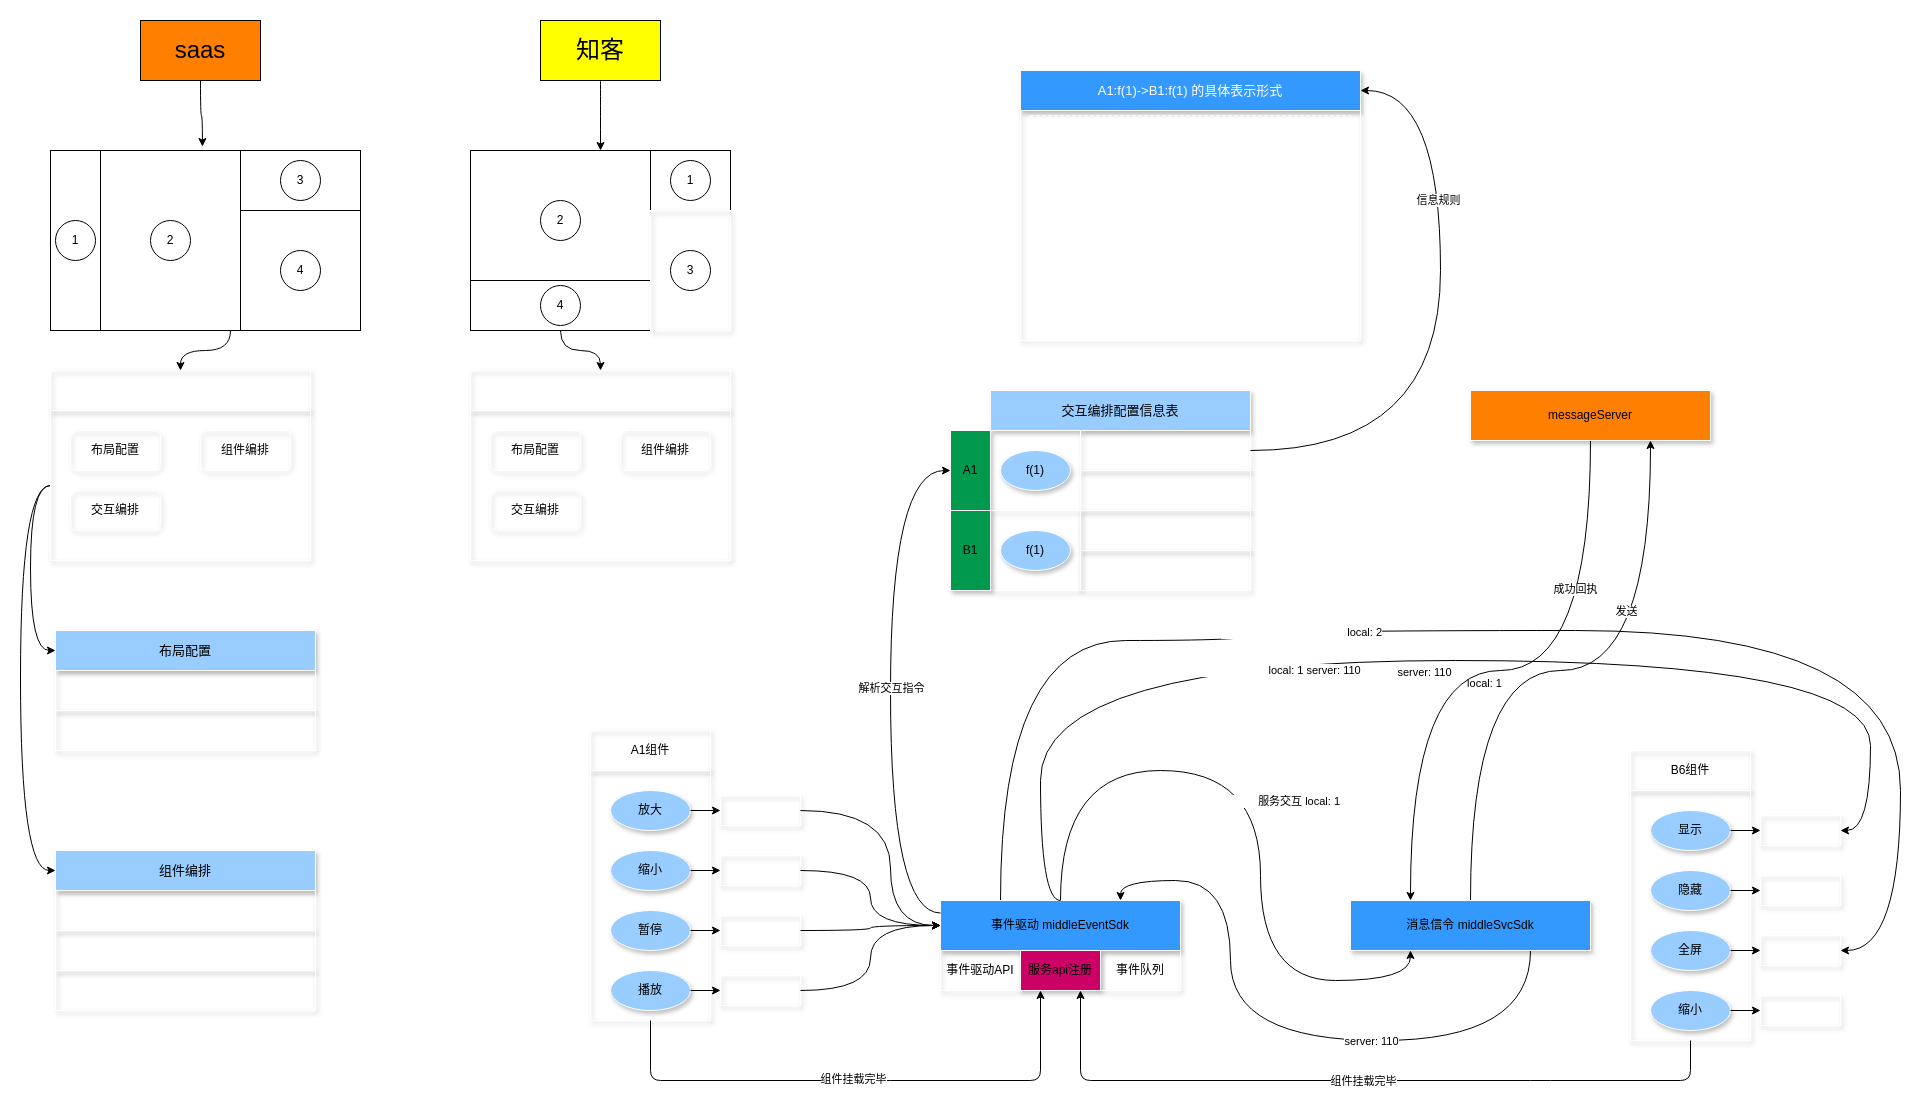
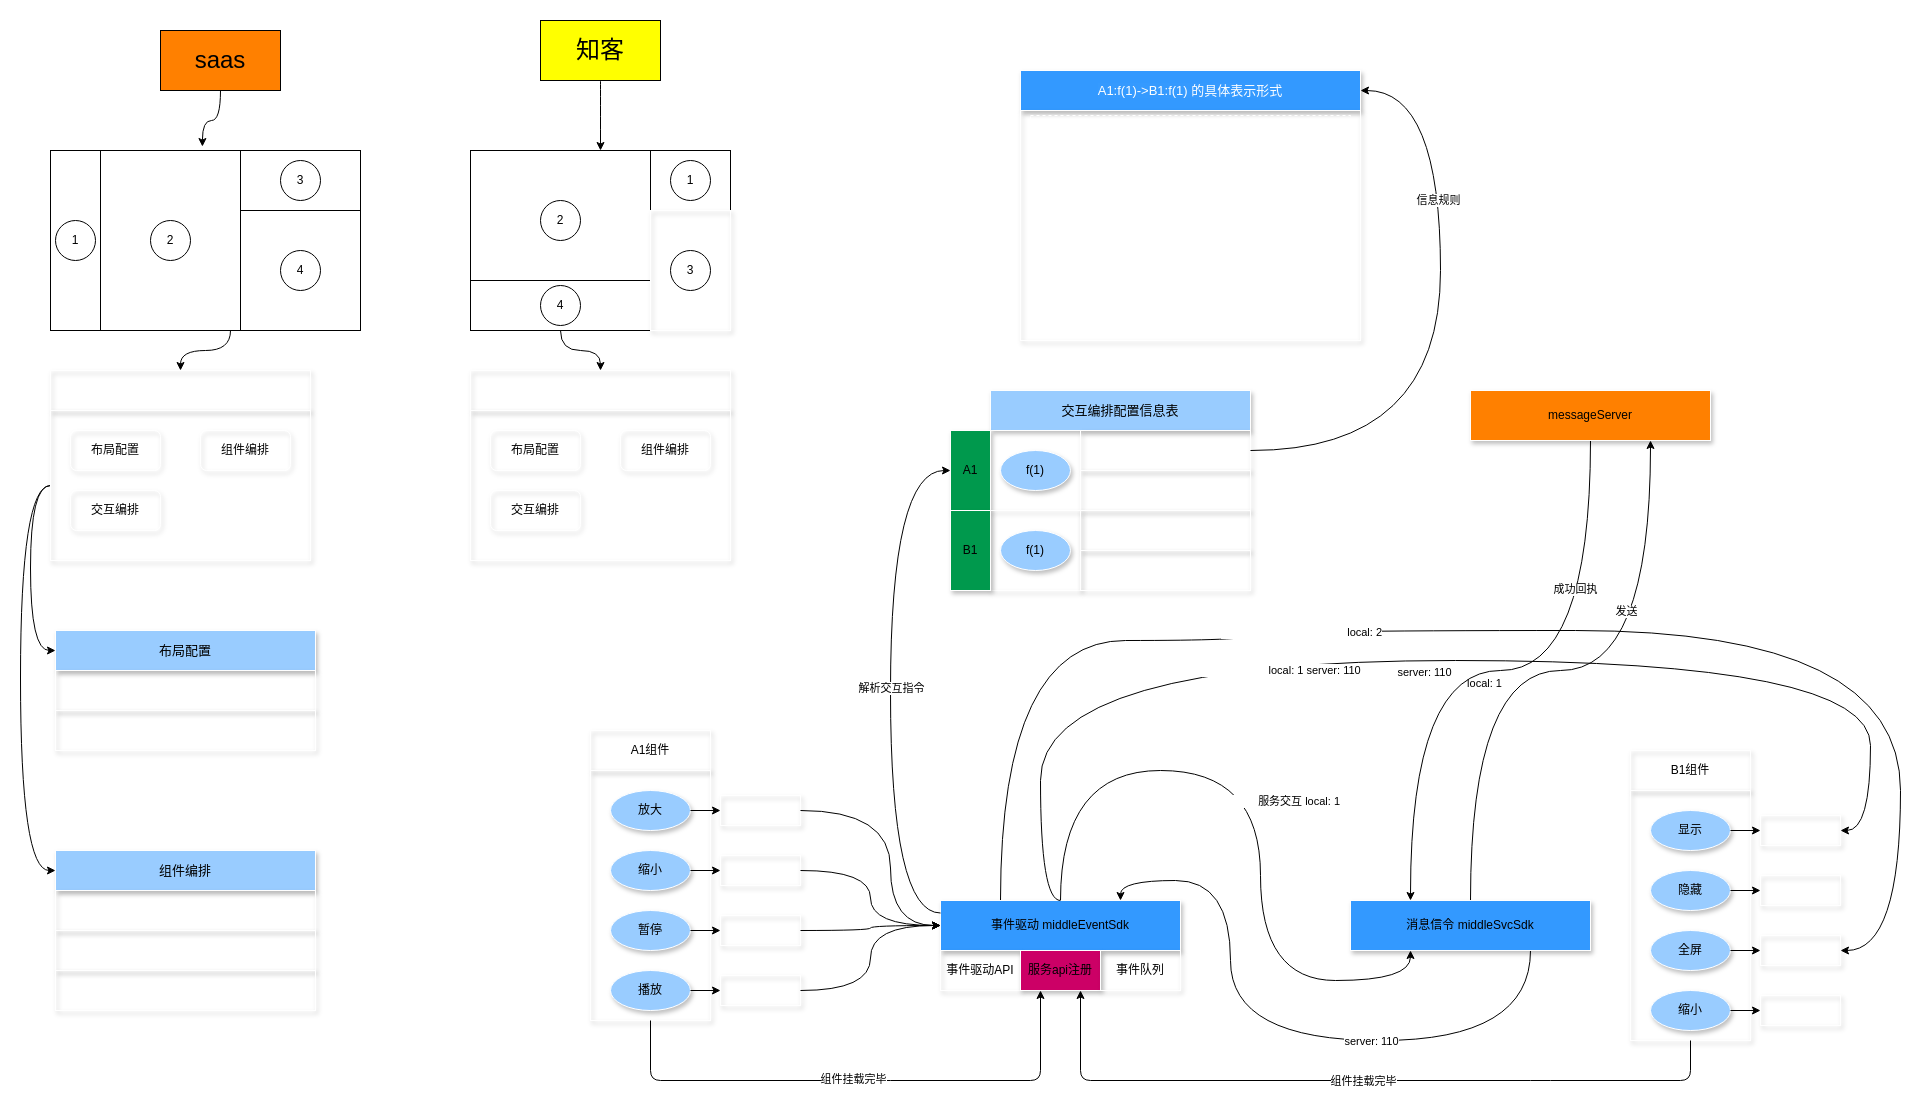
node "saas": moved (201, 51) -> (221, 61)
node "B6组件": label "B6组件" -> "B1组件"
